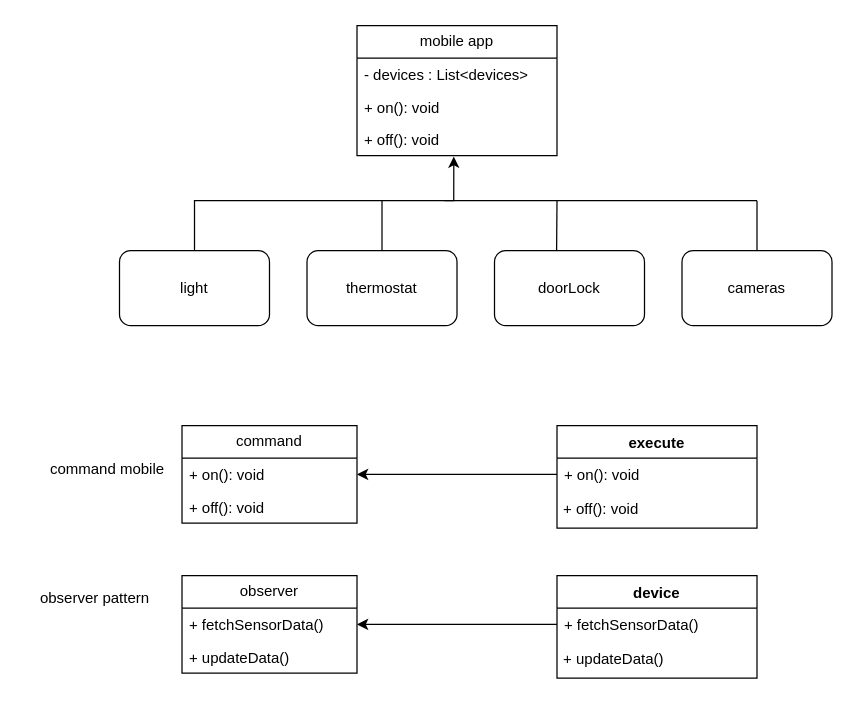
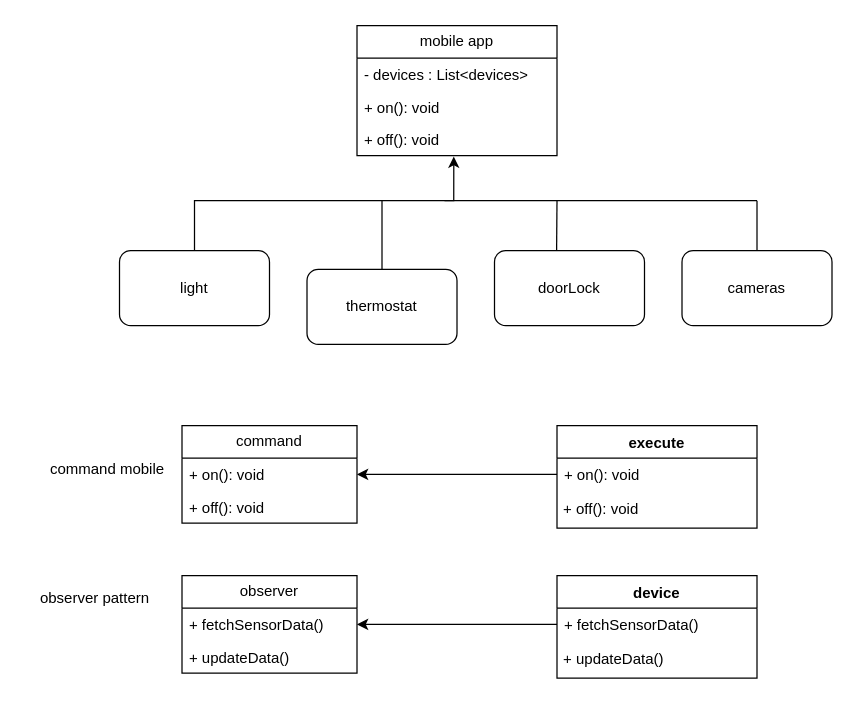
node "thermostat": moved (382, 288) -> (382, 307)
